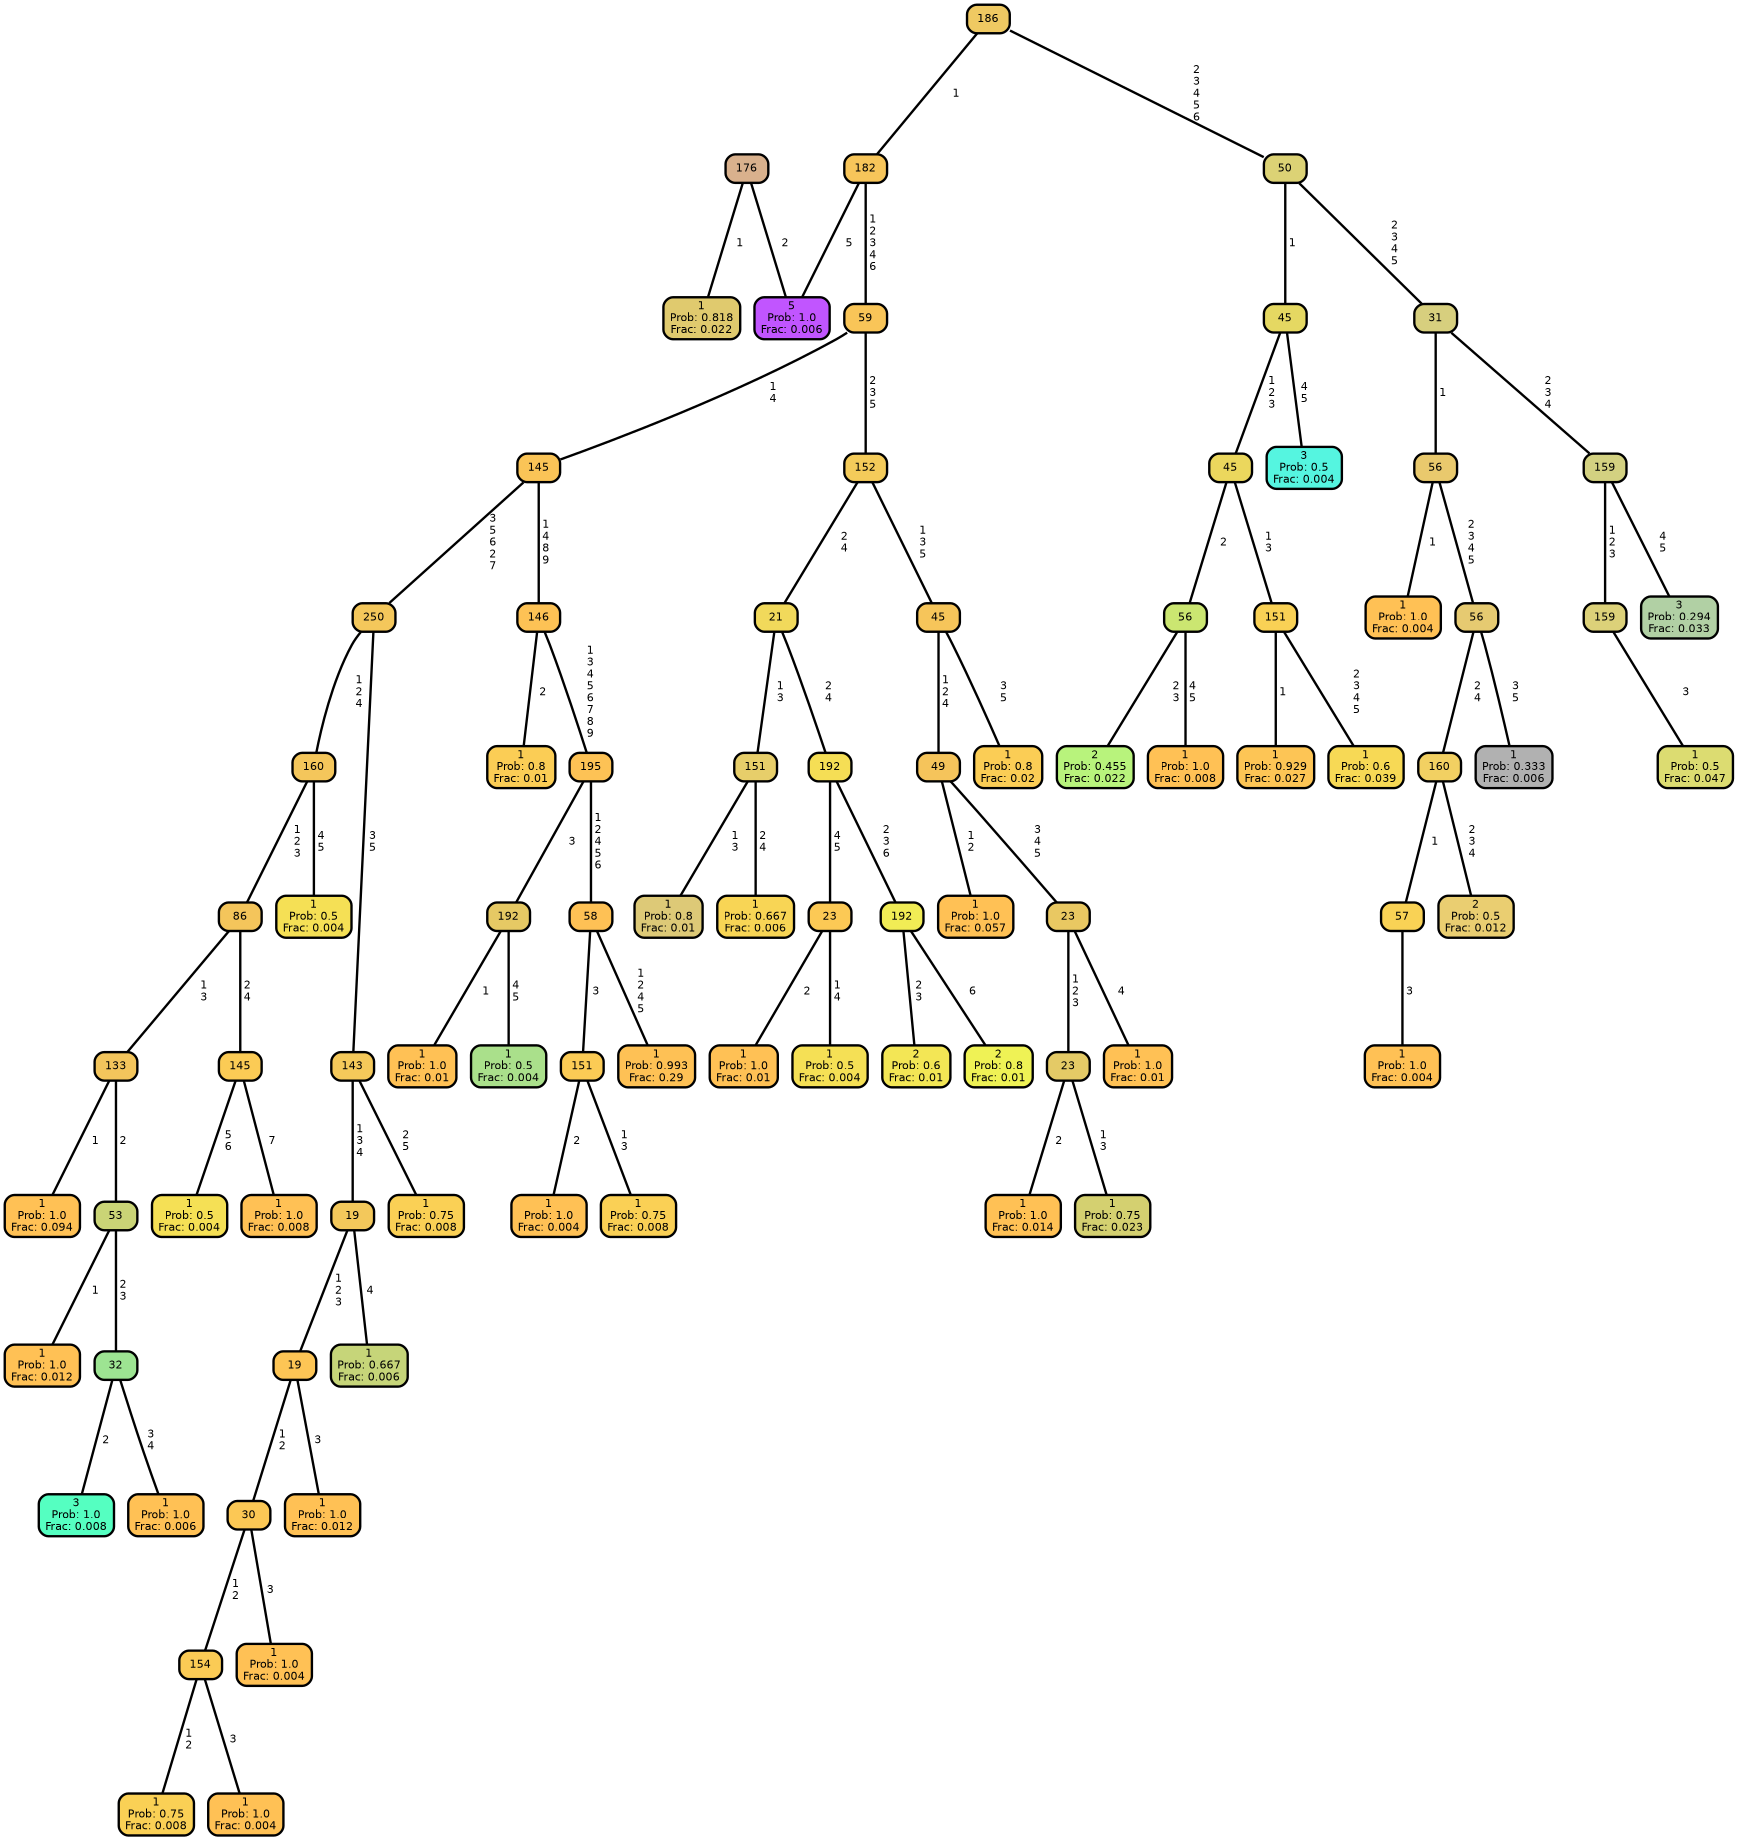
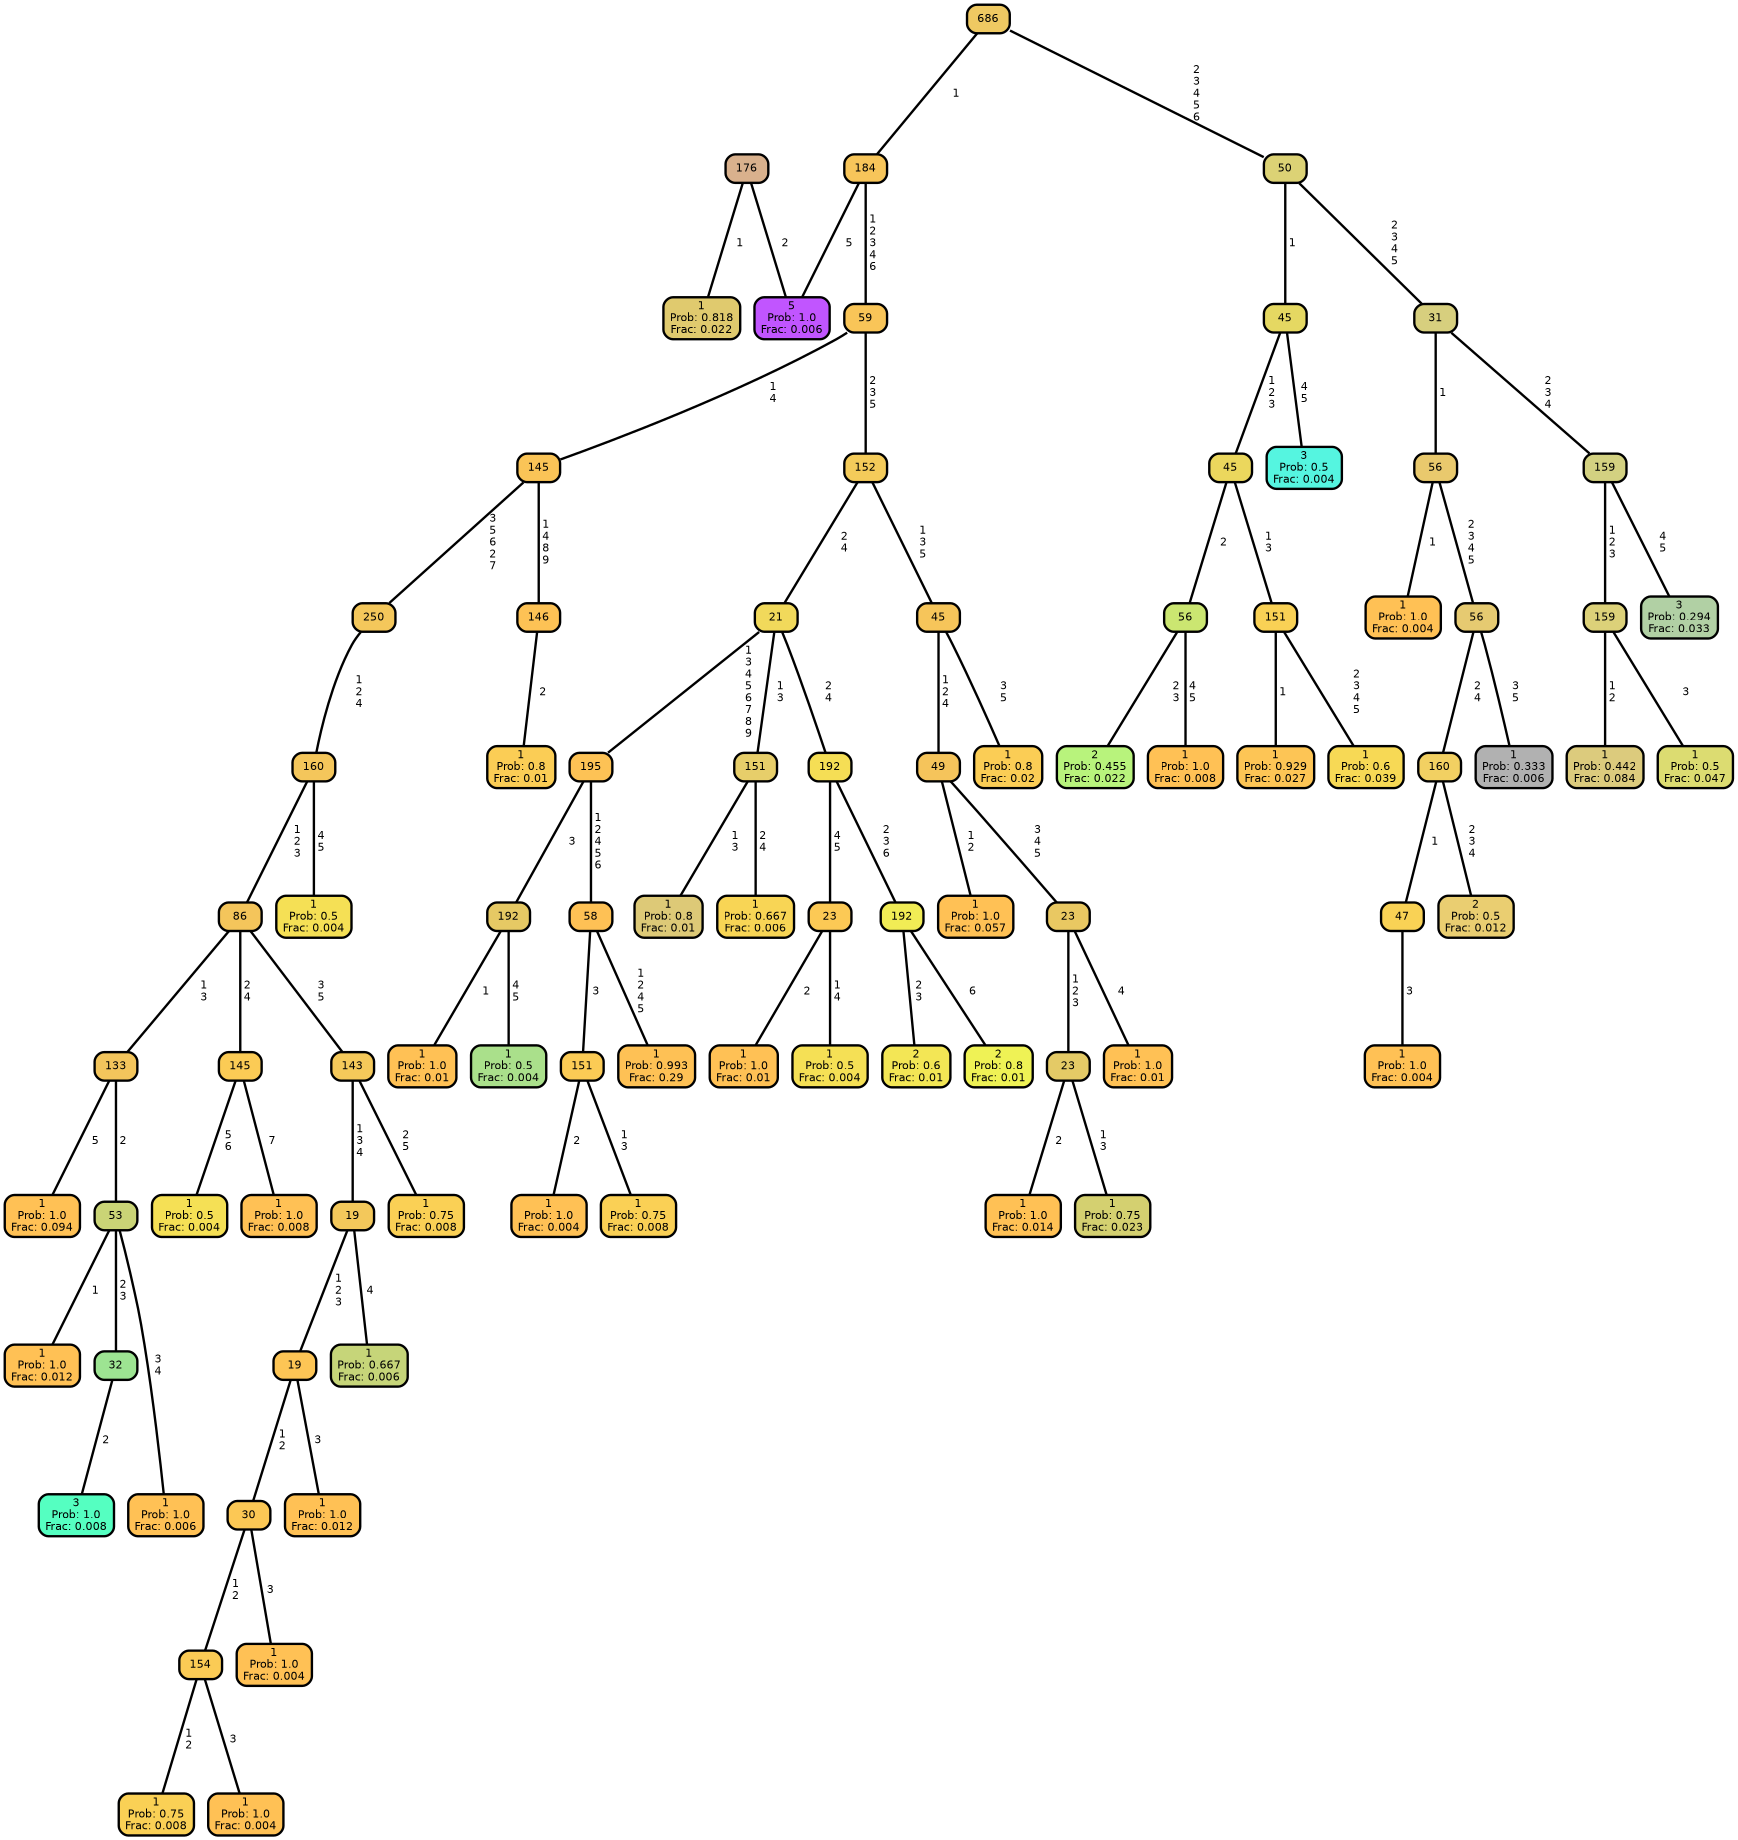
node "186": label "186" -> "686"
node "182": label "182" -> "184"
edge "146" -- "195": now "21" -- "195"
node "1 Prob: 0.442 Frac: 0.084": added
edge "250" -- "143": now "86" -- "143"
node "57": label "57" -> "47"
edge "133" -- "1 Prob: 1.0 Frac: 0.094": label " 1" -> " 5"
edge "32" -- "1 Prob: 1.0 Frac: 0.006": now "53" -- "1 Prob: 1.0 Frac: 0.006"
